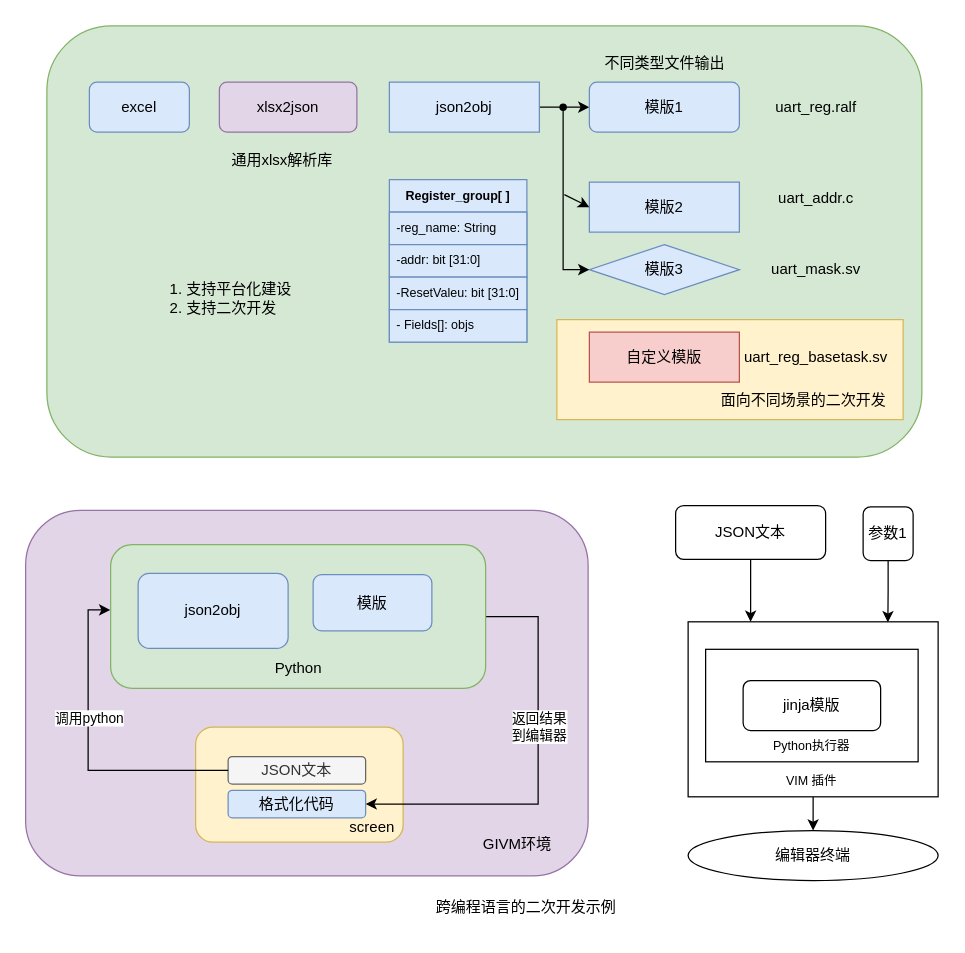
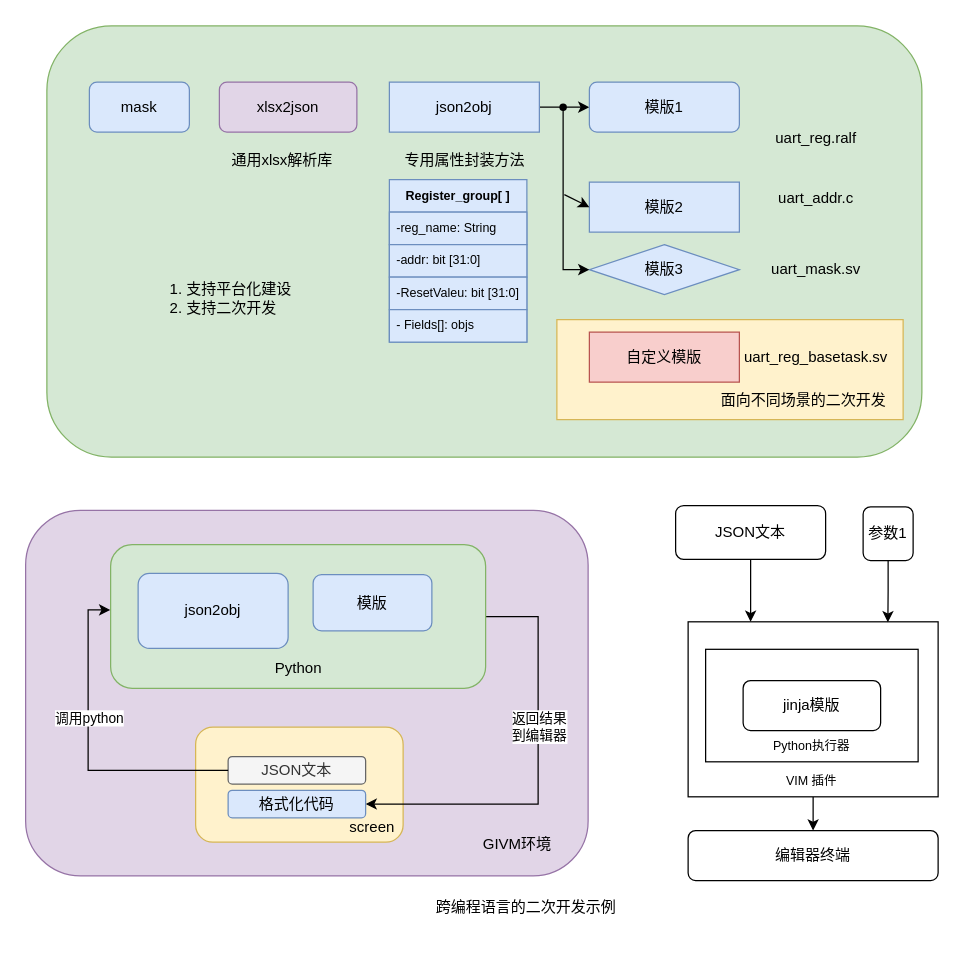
node "不同类型文件输出": removed
node "excel": label "excel" -> "mask"
node "uart_reg.ralf": moved (816, 107) -> (816, 138)
node "专用属性封装方法": added
node "编辑器终端": shape ellipse -> rounded rectangle
